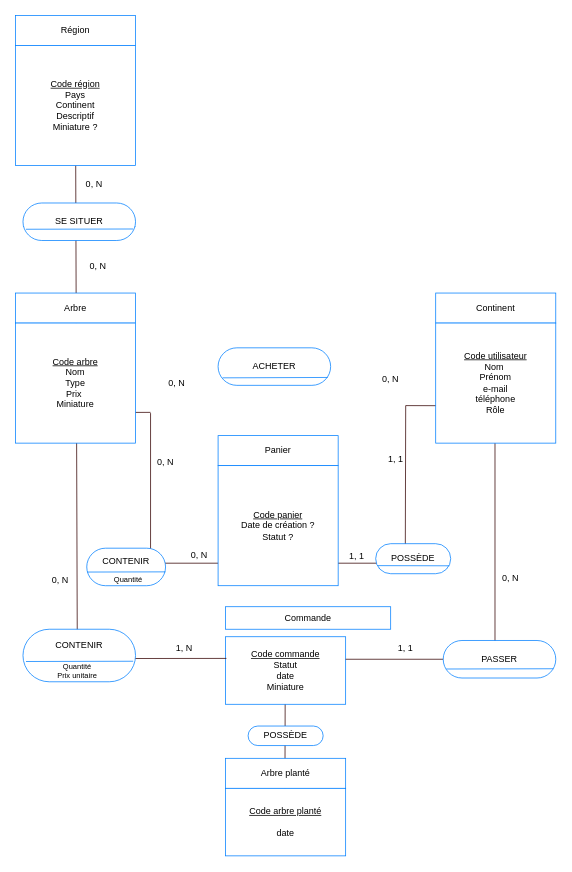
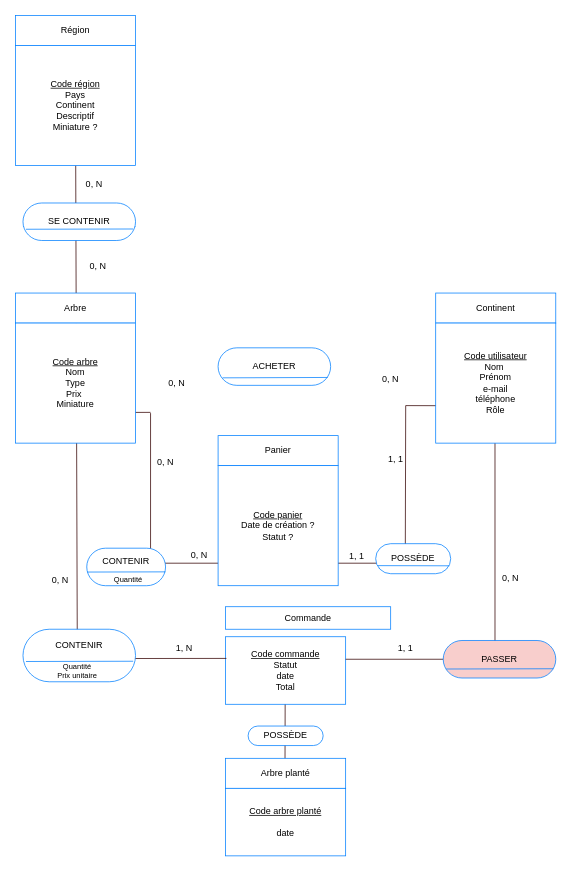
node "SE SITUER": label "SE SITUER" -> "SE CONTENIR"
node "PASSER": fillcolor #ffffff -> #f8cecc
node "Code commande Statut date Miniature": label "Code commande Statut date Miniature" -> "Code commande Statut date Total"
